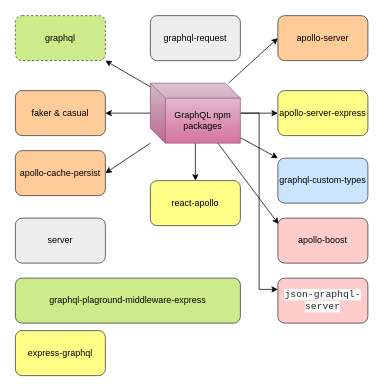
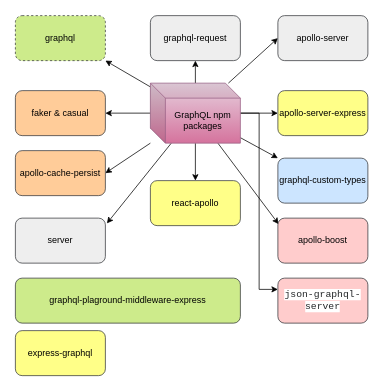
node "apollo-server": fillcolor #ffcc99 -> #eeeeee
edge "GraphQL npm packages" -> "graphql-request": added
edge "GraphQL npm packages" -> "server": added
